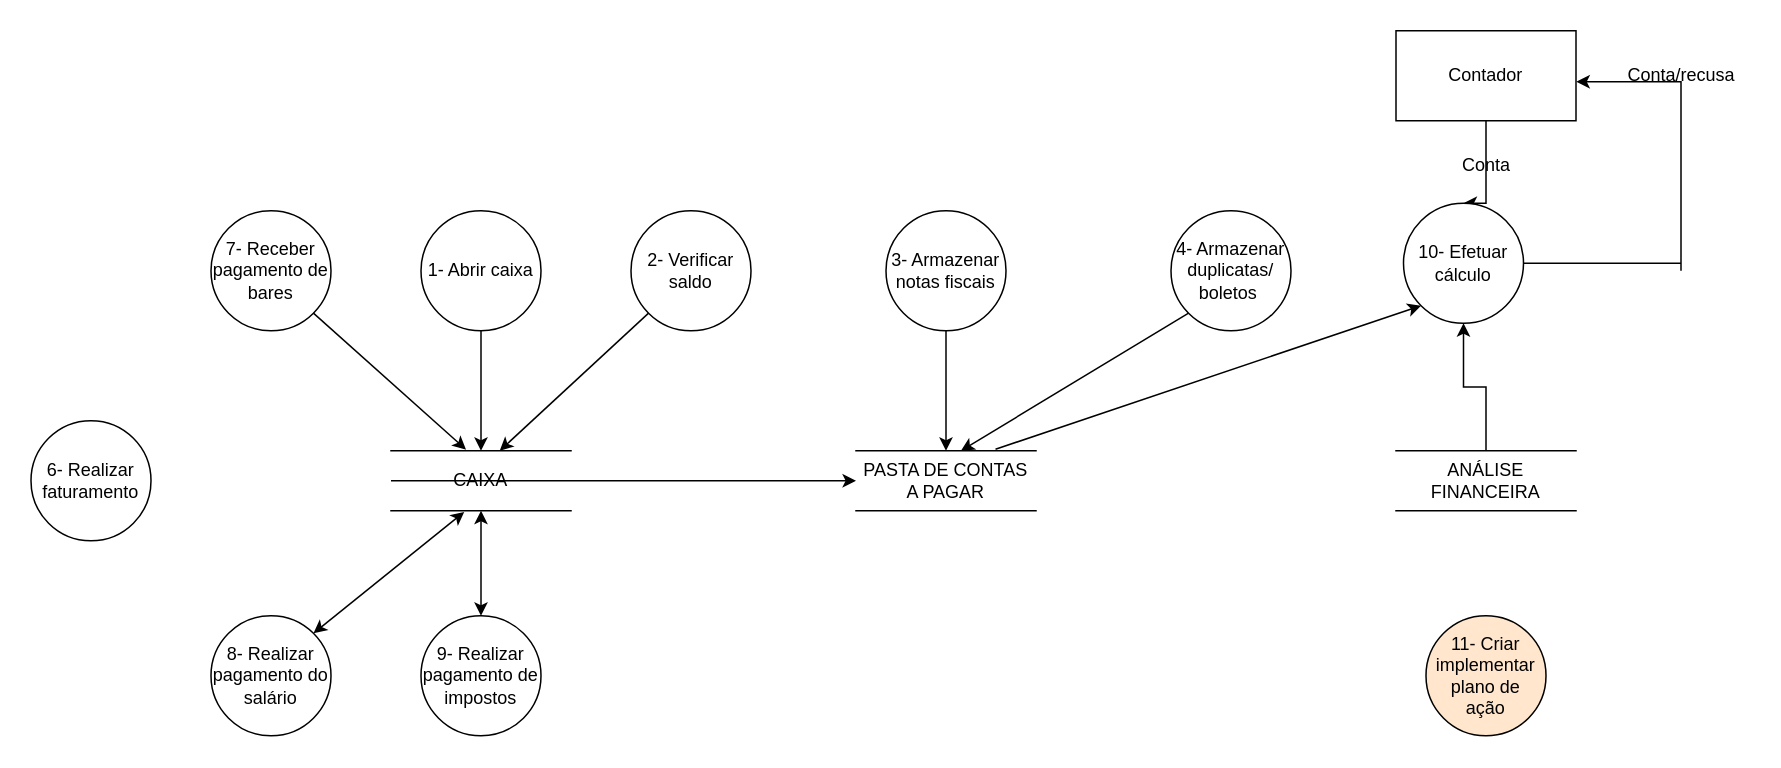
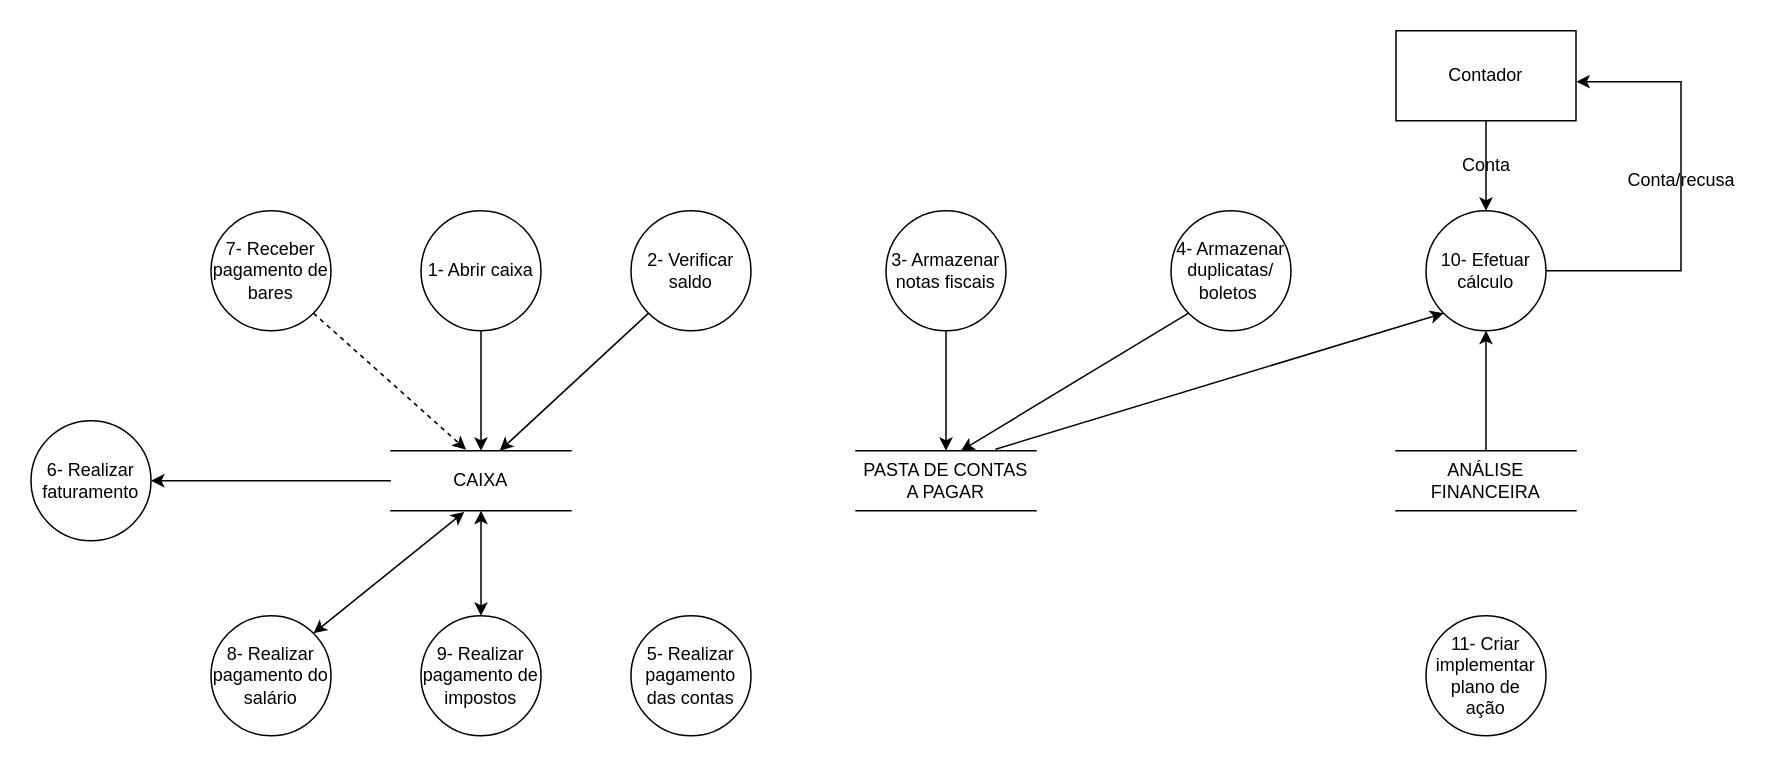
node "Conta/recusa": moved (1681, 76) -> (1681, 181)
node "10- Efetuar cálculo": moved (1463, 263) -> (1486, 271)
edge "7- Receber pagamento de bares" -> "CAIXA": style solid -> dashed
edge "CAIXA" -> "PASTA DE CONTAS A PAGAR": now "CAIXA" -> "6- Realizar faturamento"
node "5- Realizar pagamento das contas": added
node "11- Criar implementar plano de ação": fillcolor #ffe6cc -> #ffffff
